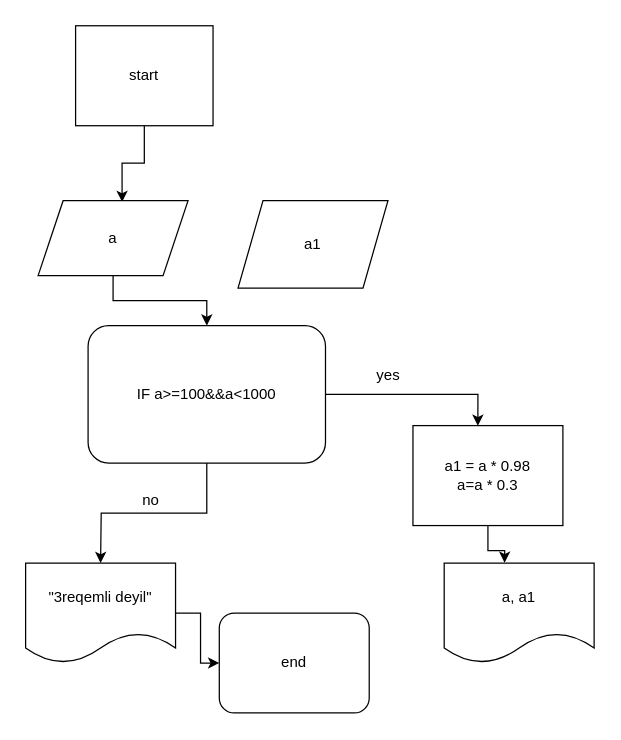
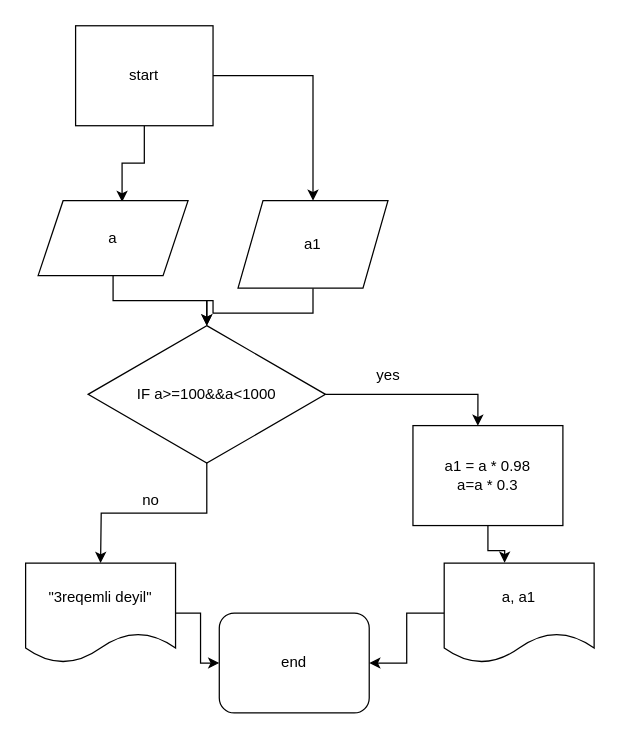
edge "start" -> "a1": added
edge "a1" -> "IF a>=100&&a<1000": added
node "IF a>=100&&a<1000": shape rounded rectangle -> diamond
edge "a, a1" -> "end": added
